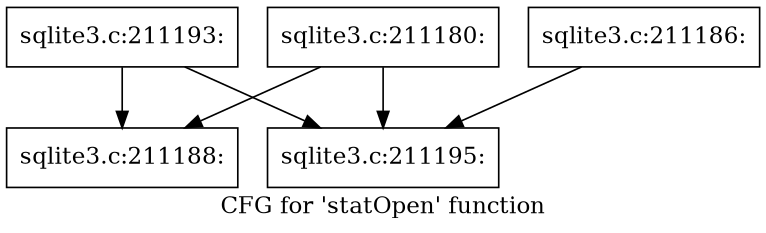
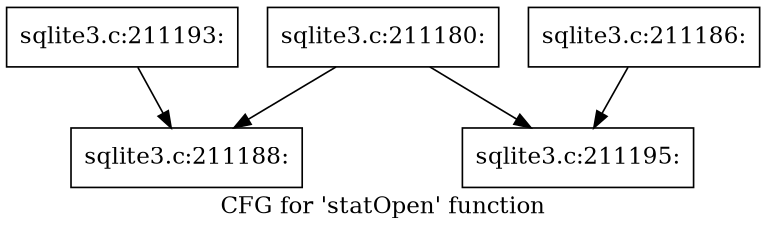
edge "sqlite3.c:211193:" -> "sqlite3.c:211195:": removed
